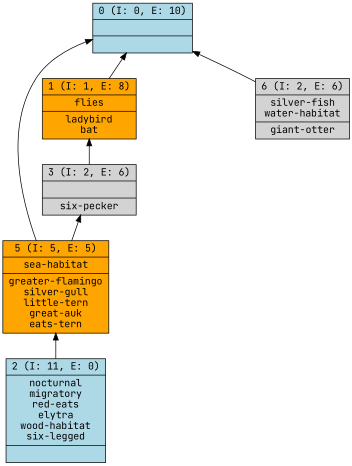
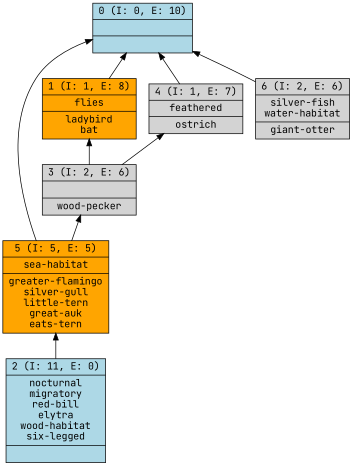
node "4 (I: 1, E: 7)": added
node "3 (I: 2, E: 6)": text "six-pecker" -> "wood-pecker"
node "2 (I: 11, E: 0)": text "red-eats" -> "red-bill"
